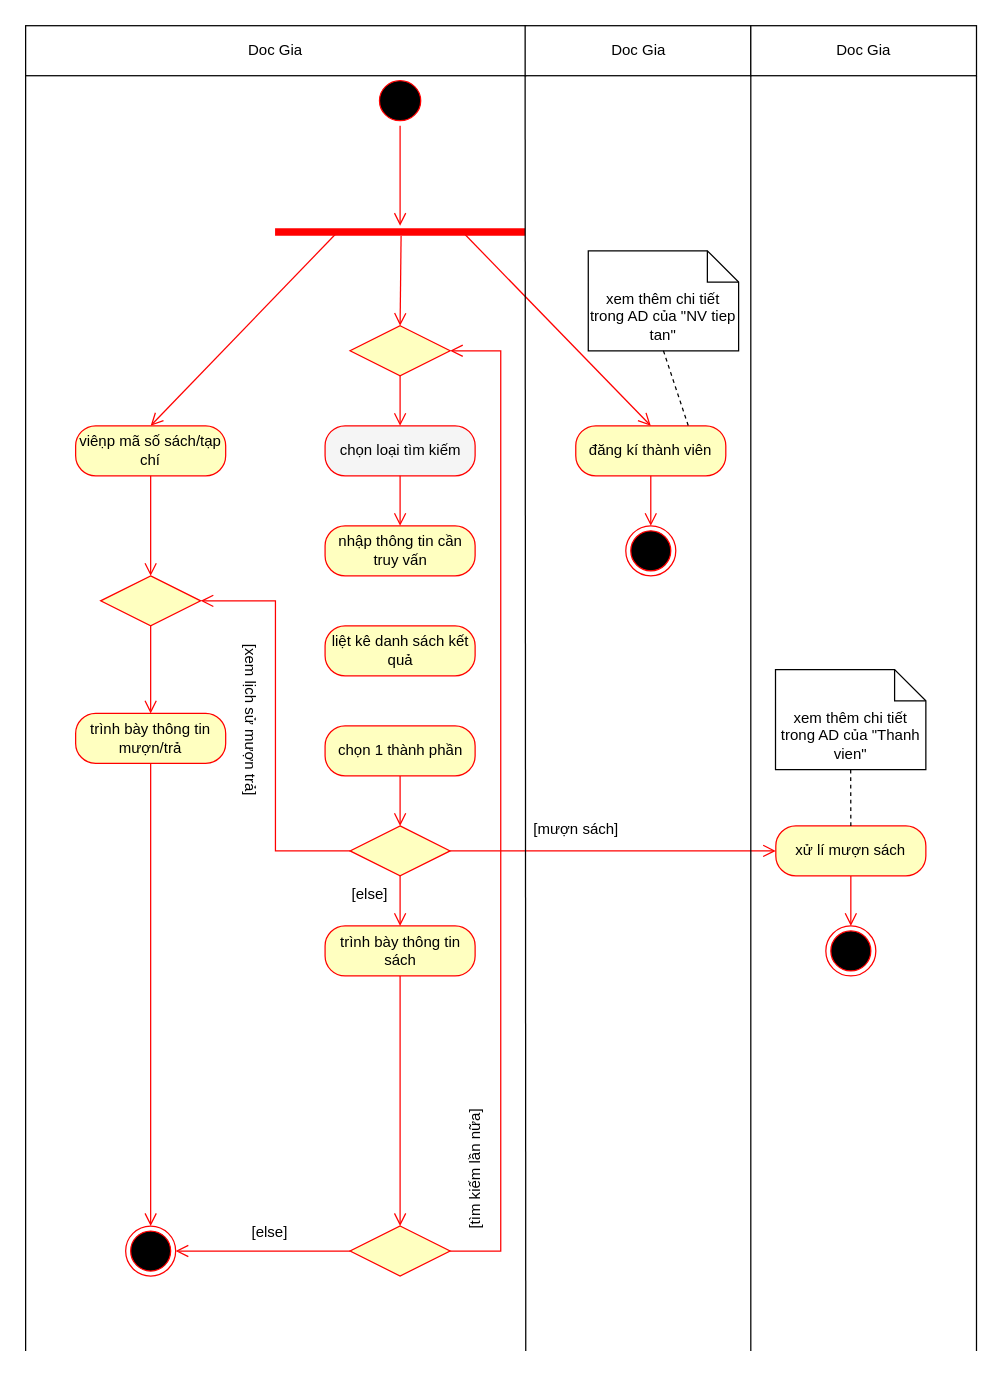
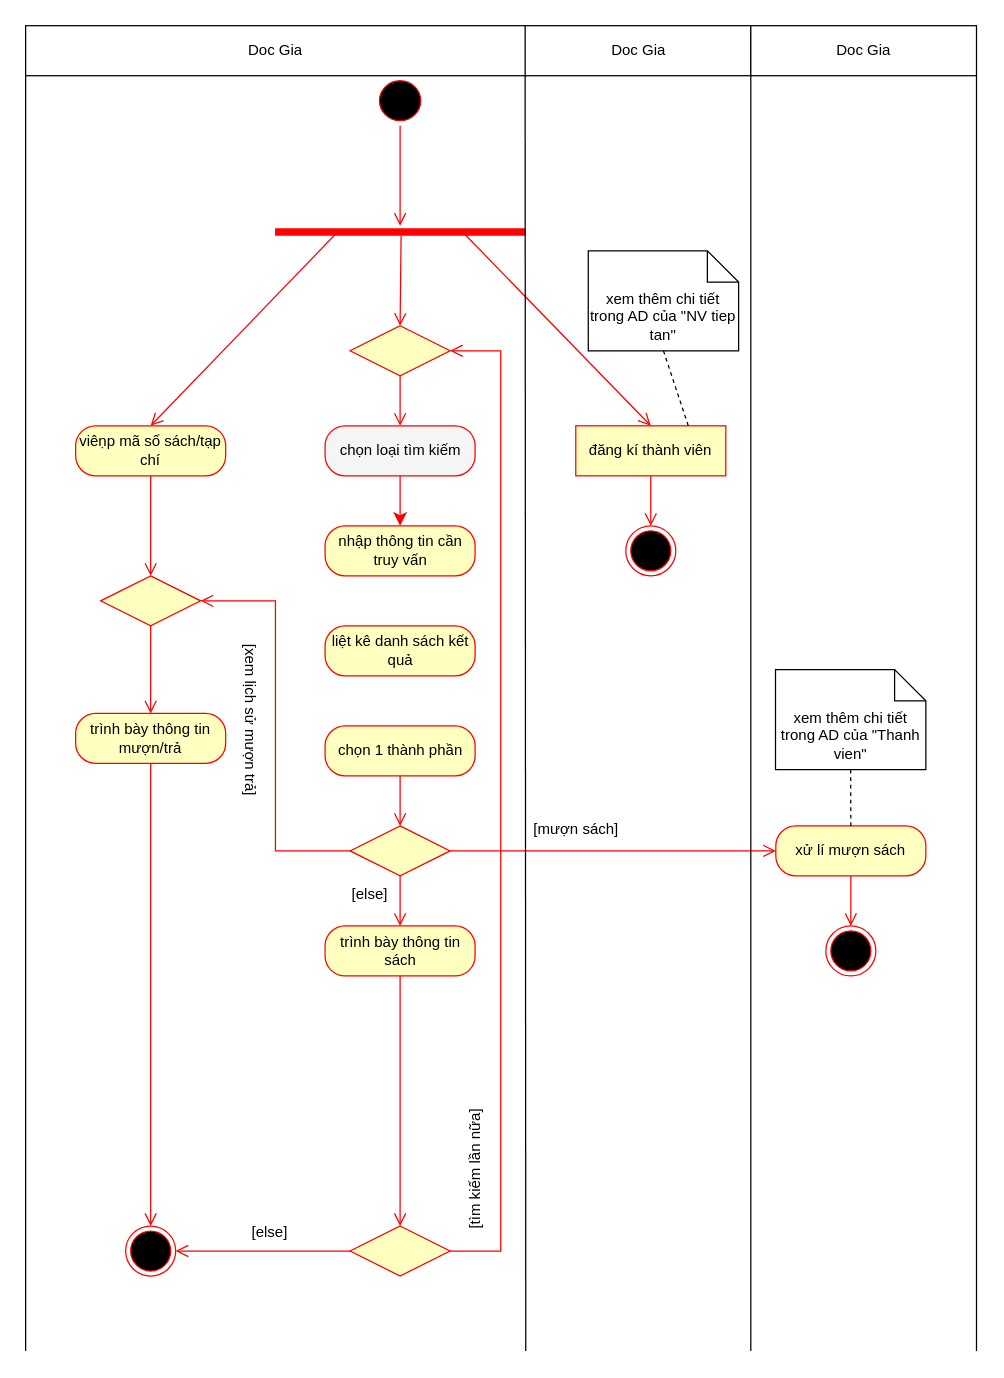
node "đăng kí thành viên": shape rounded rectangle -> rectangle
edge "chọn loại tìm kiếm" -> "nhập thông tin cần truy vấn": arrowhead open -> classic
